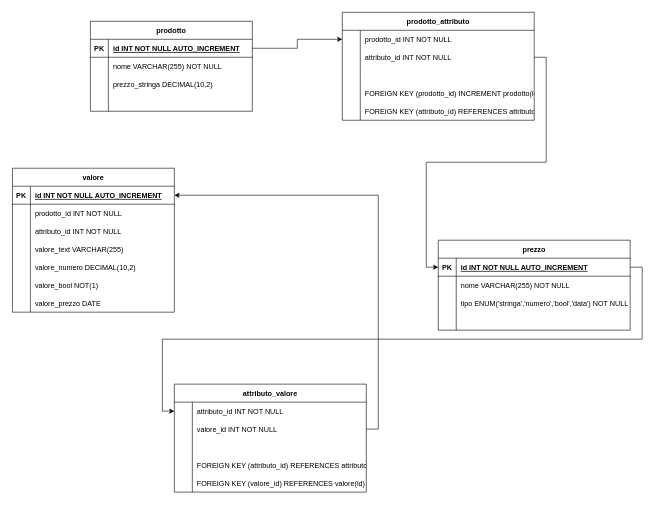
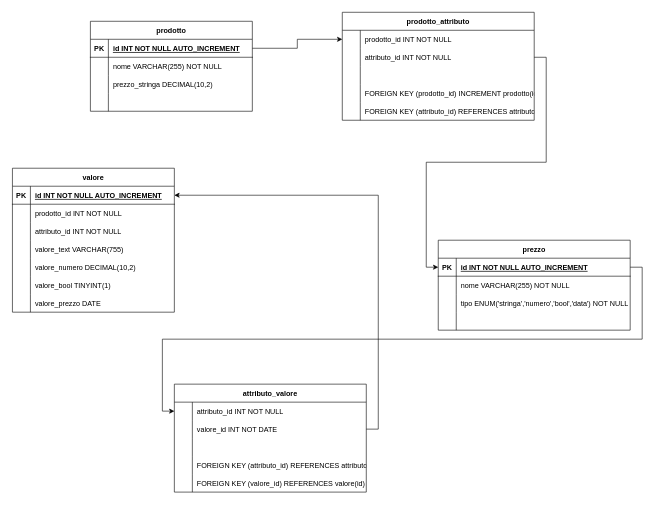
node "valore_text VARCHAR(255)": label "valore_text VARCHAR(255)" -> "valore_text VARCHAR(755)"
node "valore_bool NOT(1)": label "valore_bool NOT(1)" -> "valore_bool TINYINT(1)"
node "valore_id INT NOT NULL": label "valore_id INT NOT NULL" -> "valore_id INT NOT DATE"
